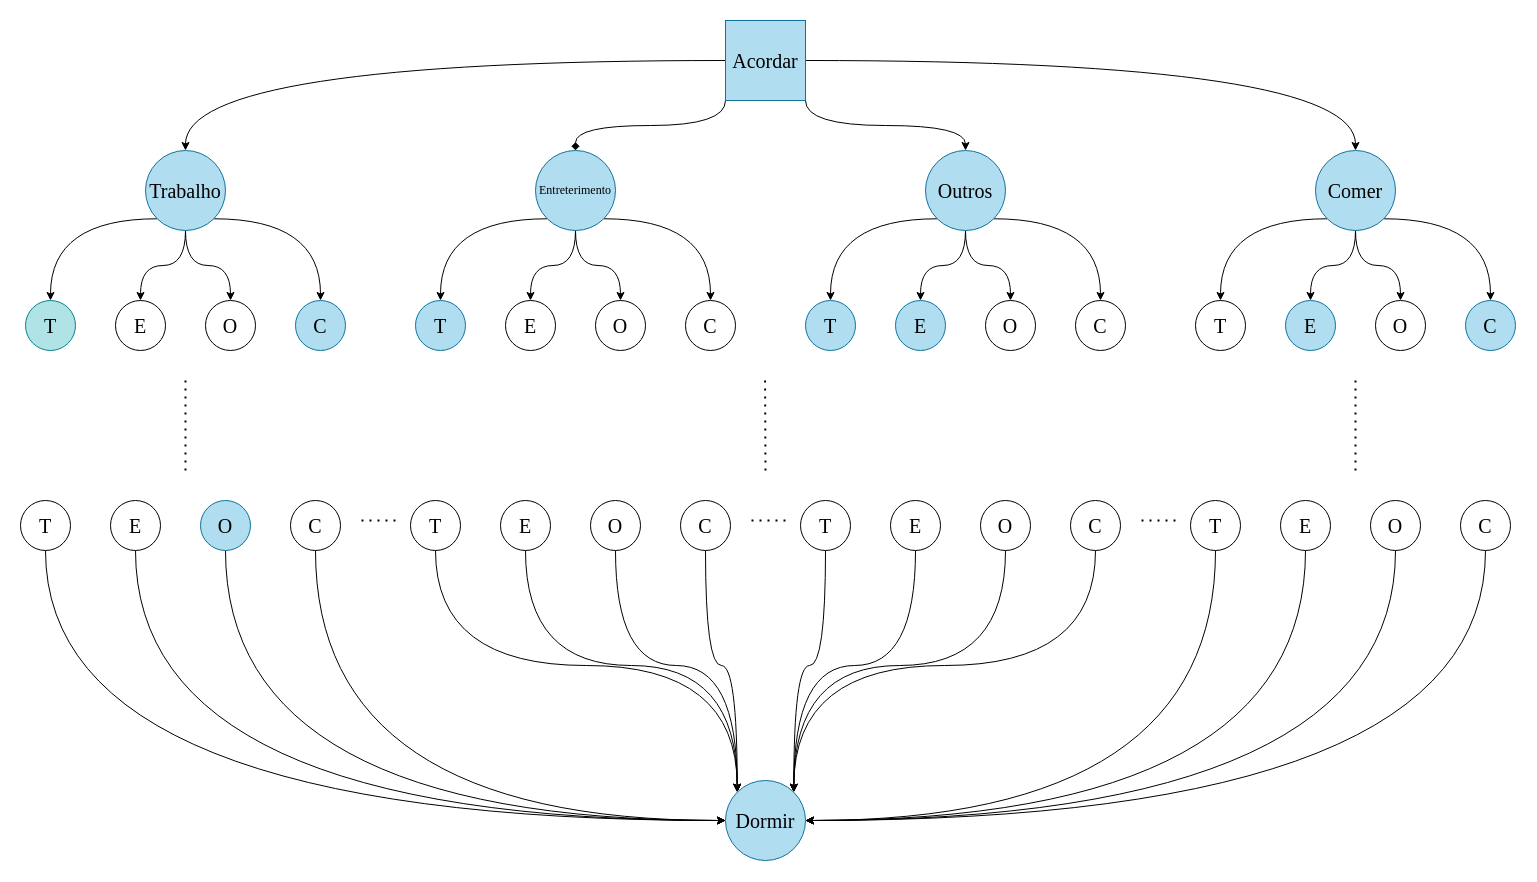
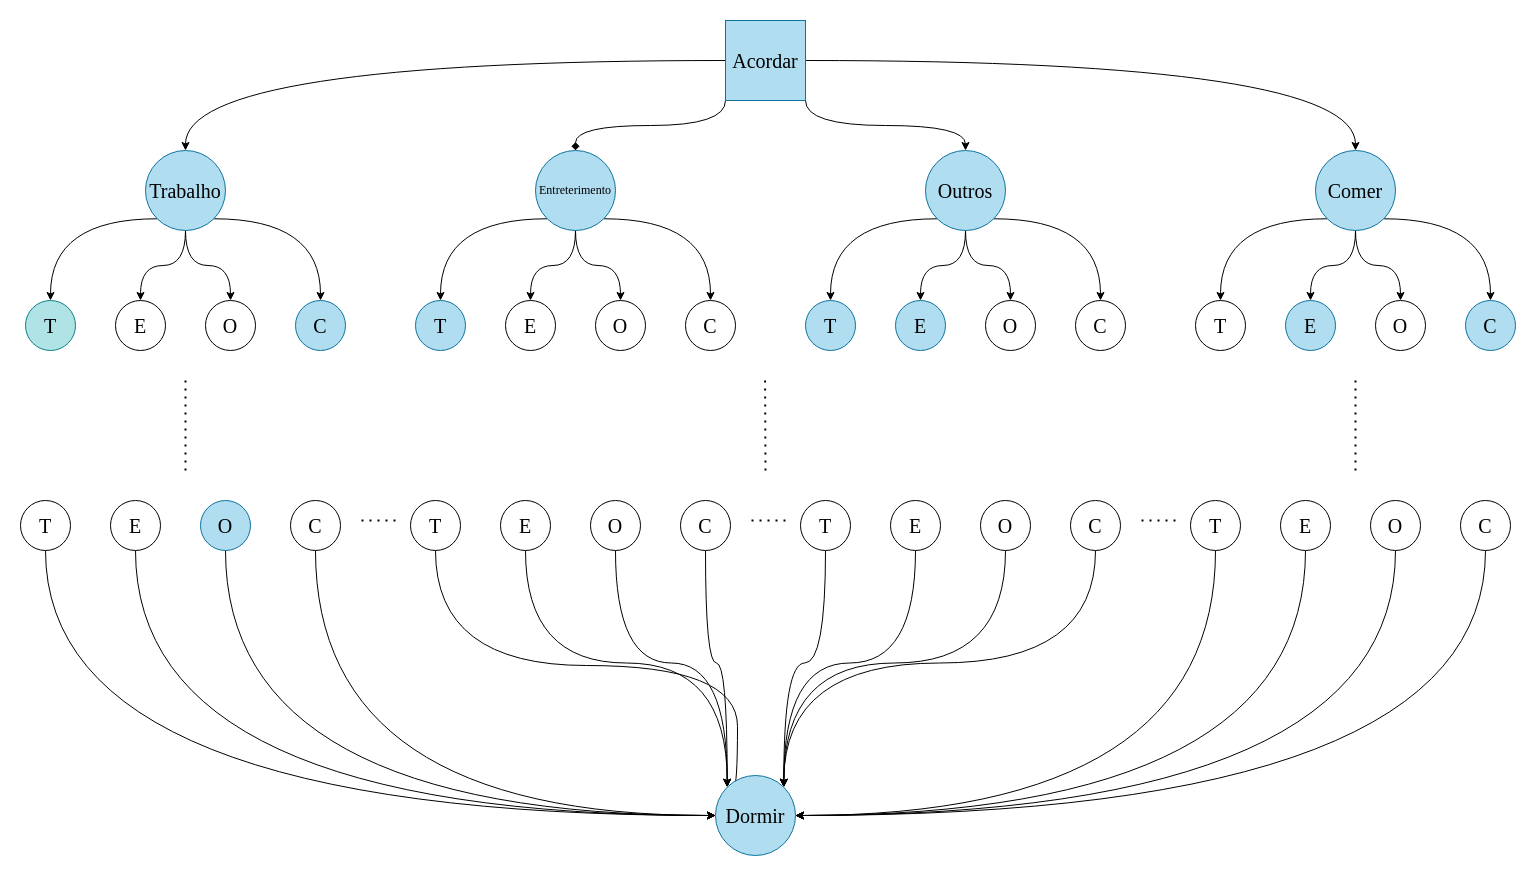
node "Dormir": moved (766, 821) -> (756, 816)
